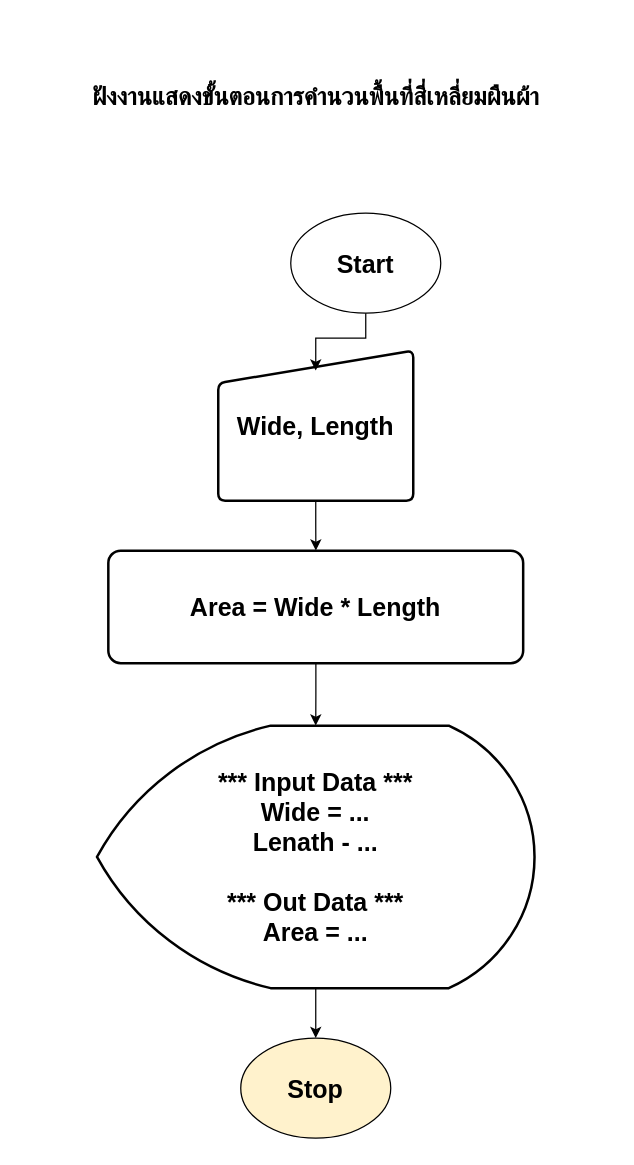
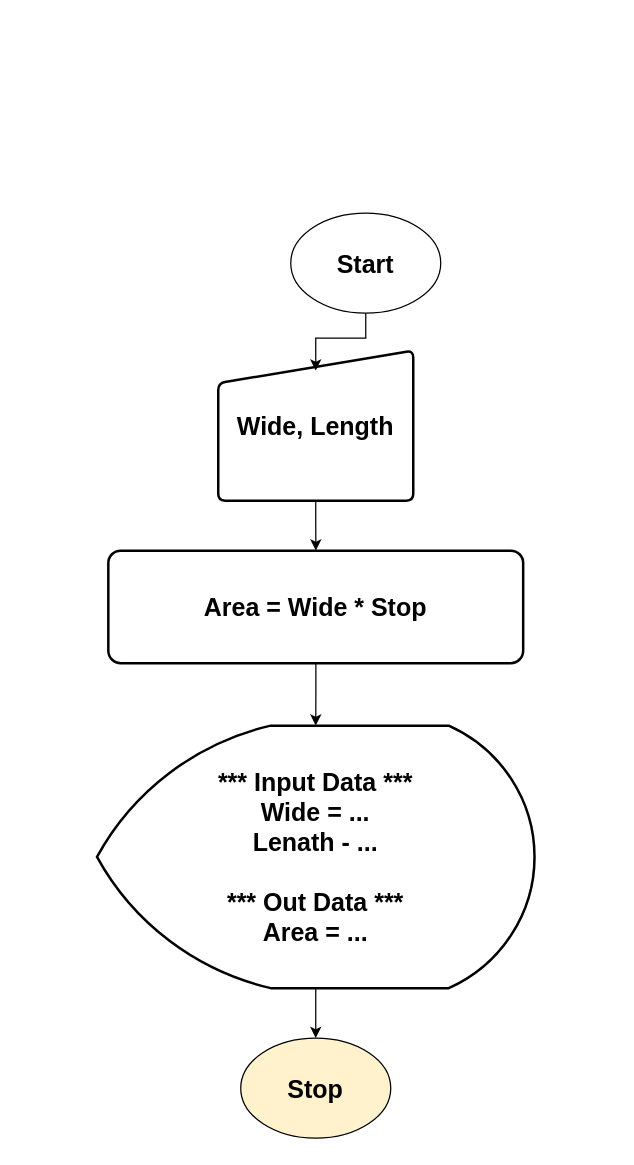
node "ฝังงานแสดงขั้นตอนการคำนวนพื้นที่สี่เหลี่ยมผืนผ้า": removed
node "Area = Wide * Length": label "Area = Wide * Length" -> "Area = Wide * Stop"
